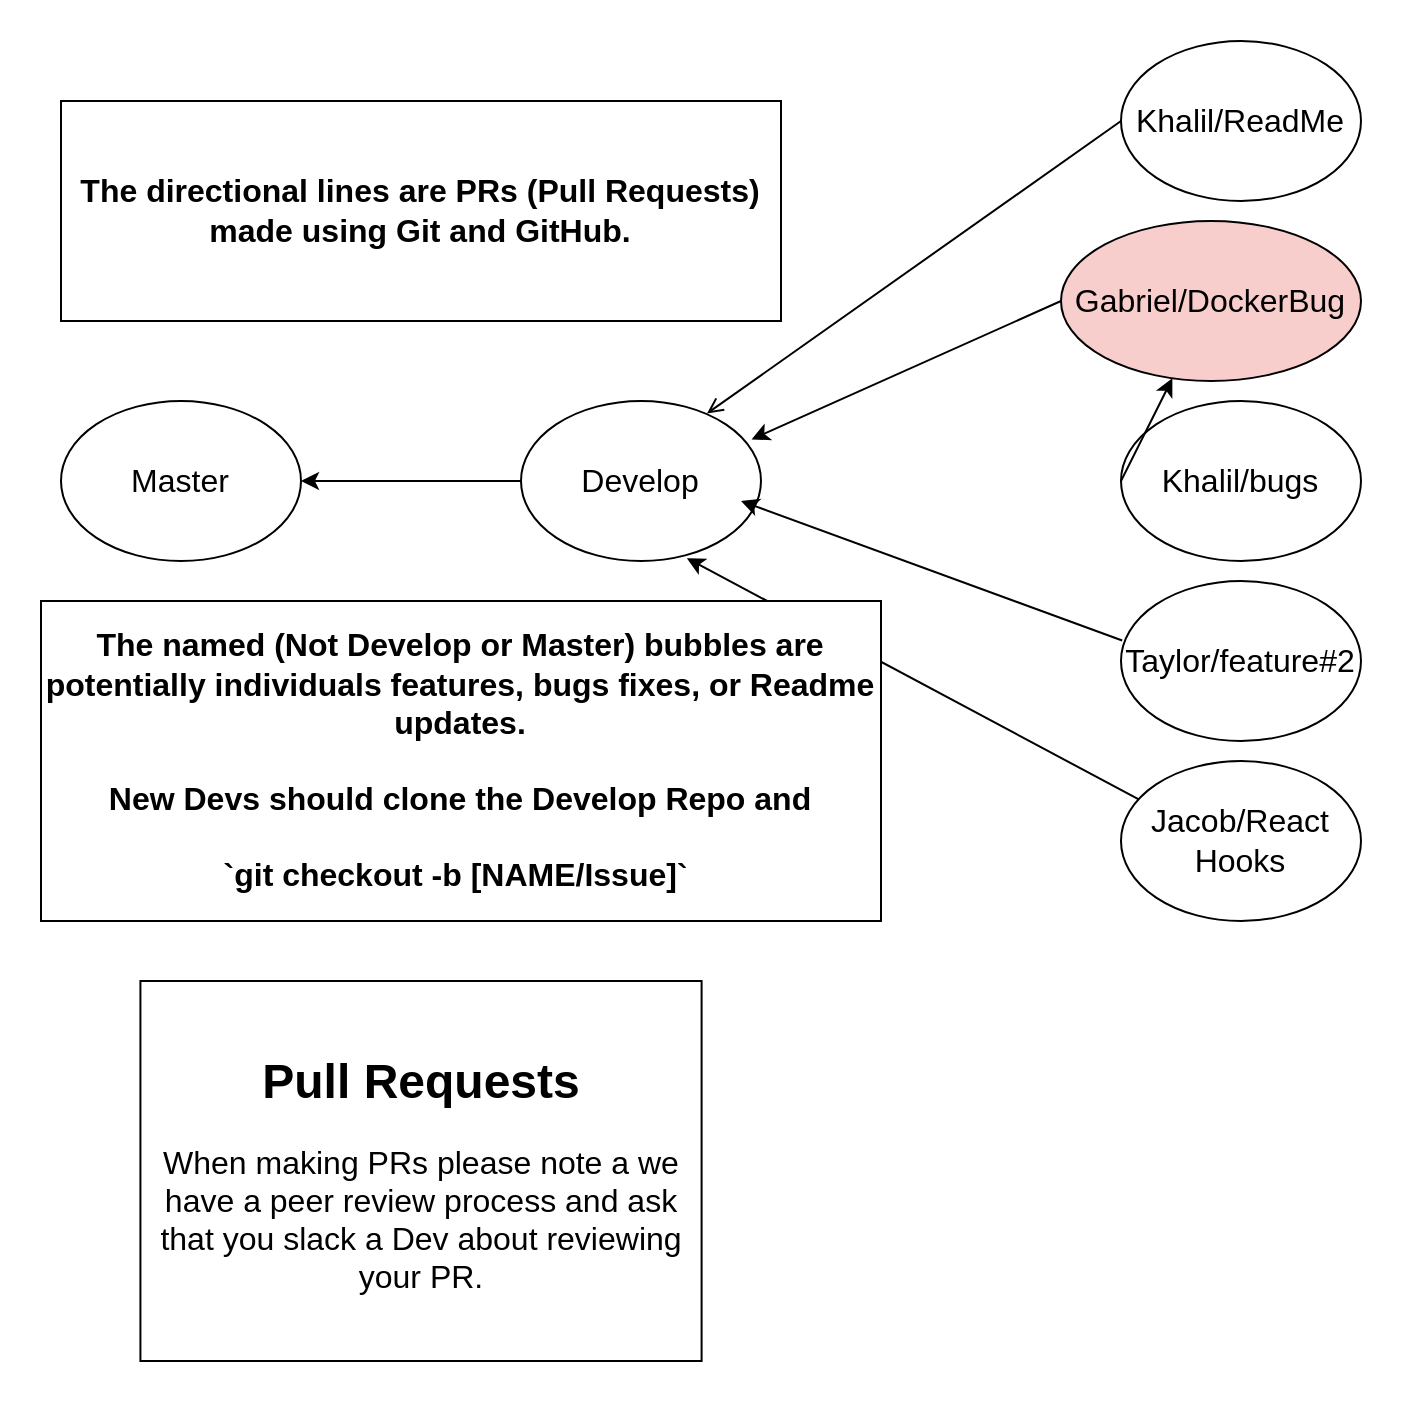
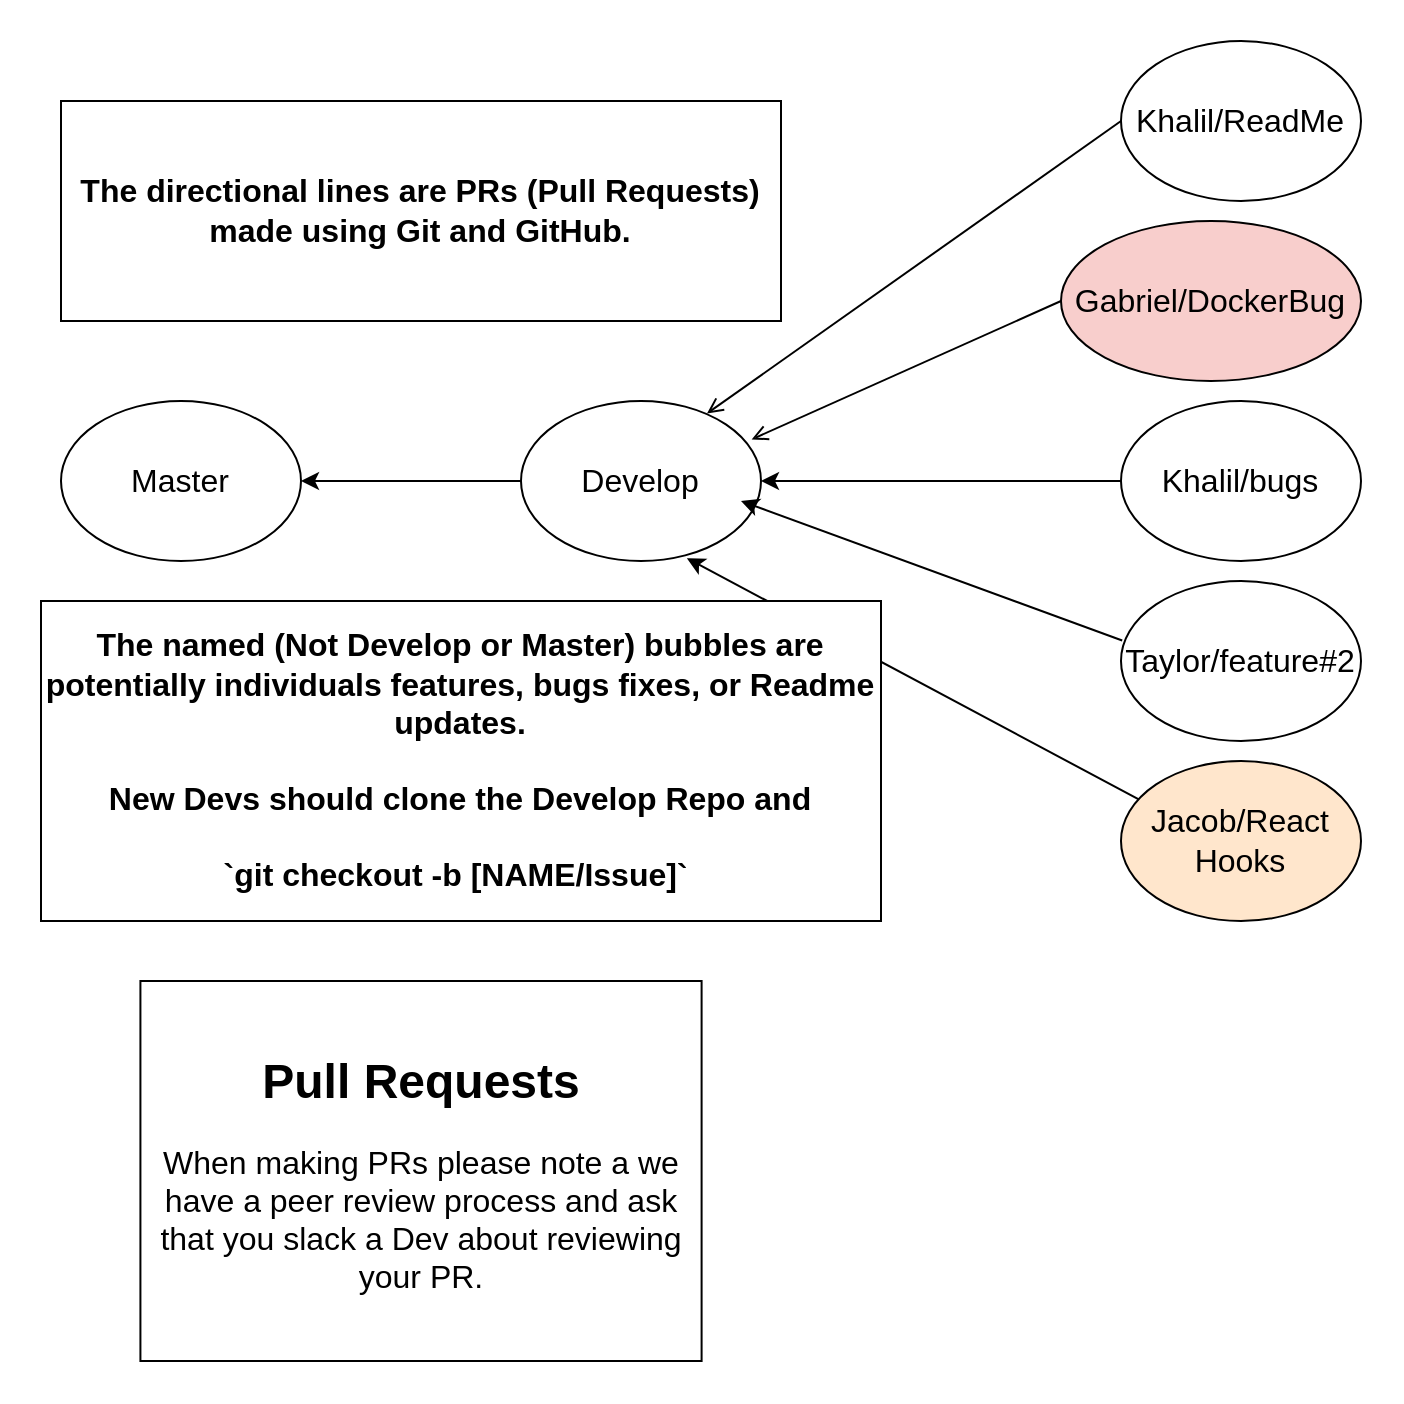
edge "Gabriel/DockerBug" -> "Develop": arrowhead classic -> open
edge "Khalil/bugs" -> "Gabriel/DockerBug": now "Khalil/bugs" -> "Develop"
node "Jacob/React Hooks": fillcolor #ffffff -> #ffe6cc
